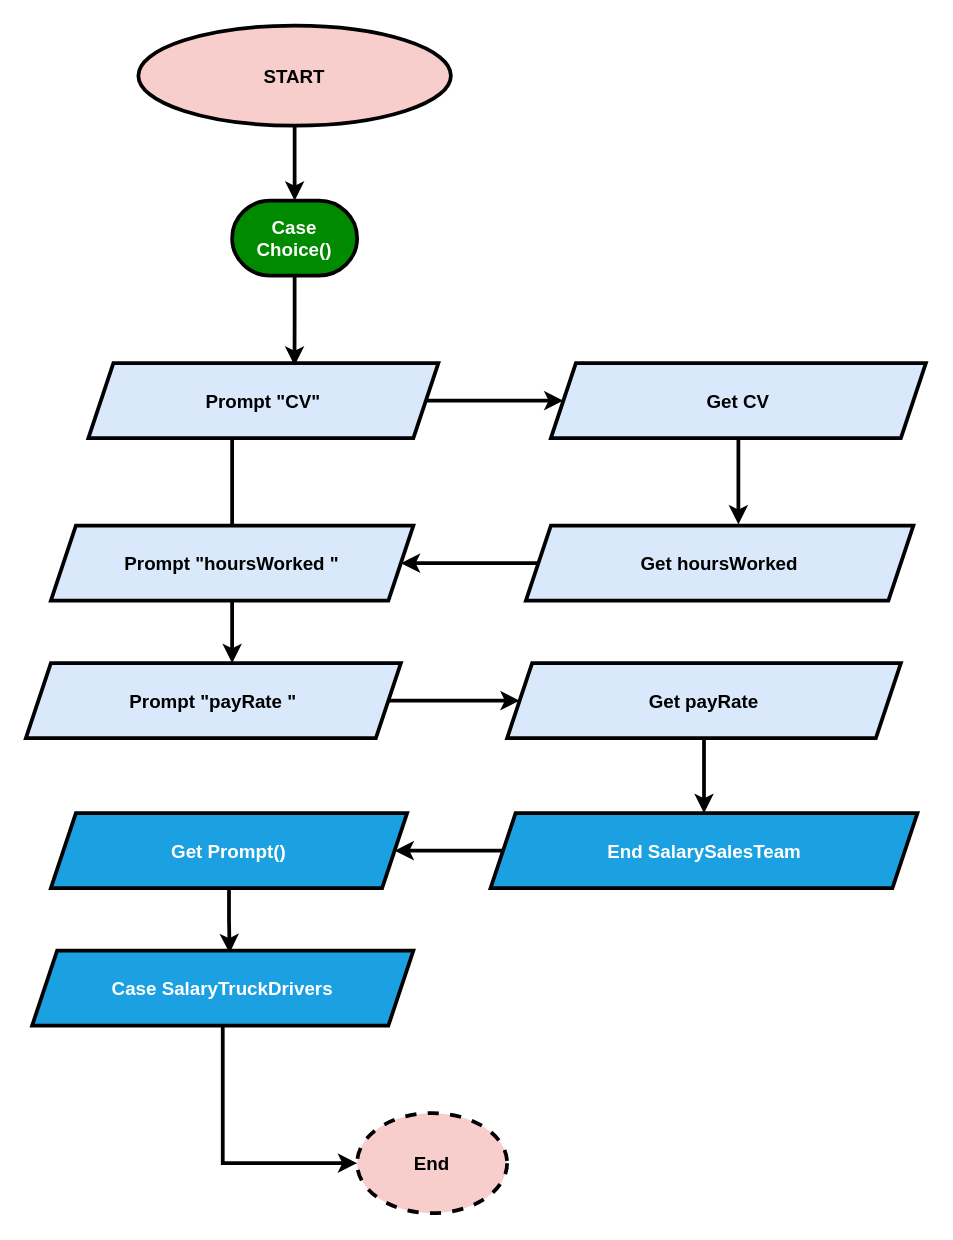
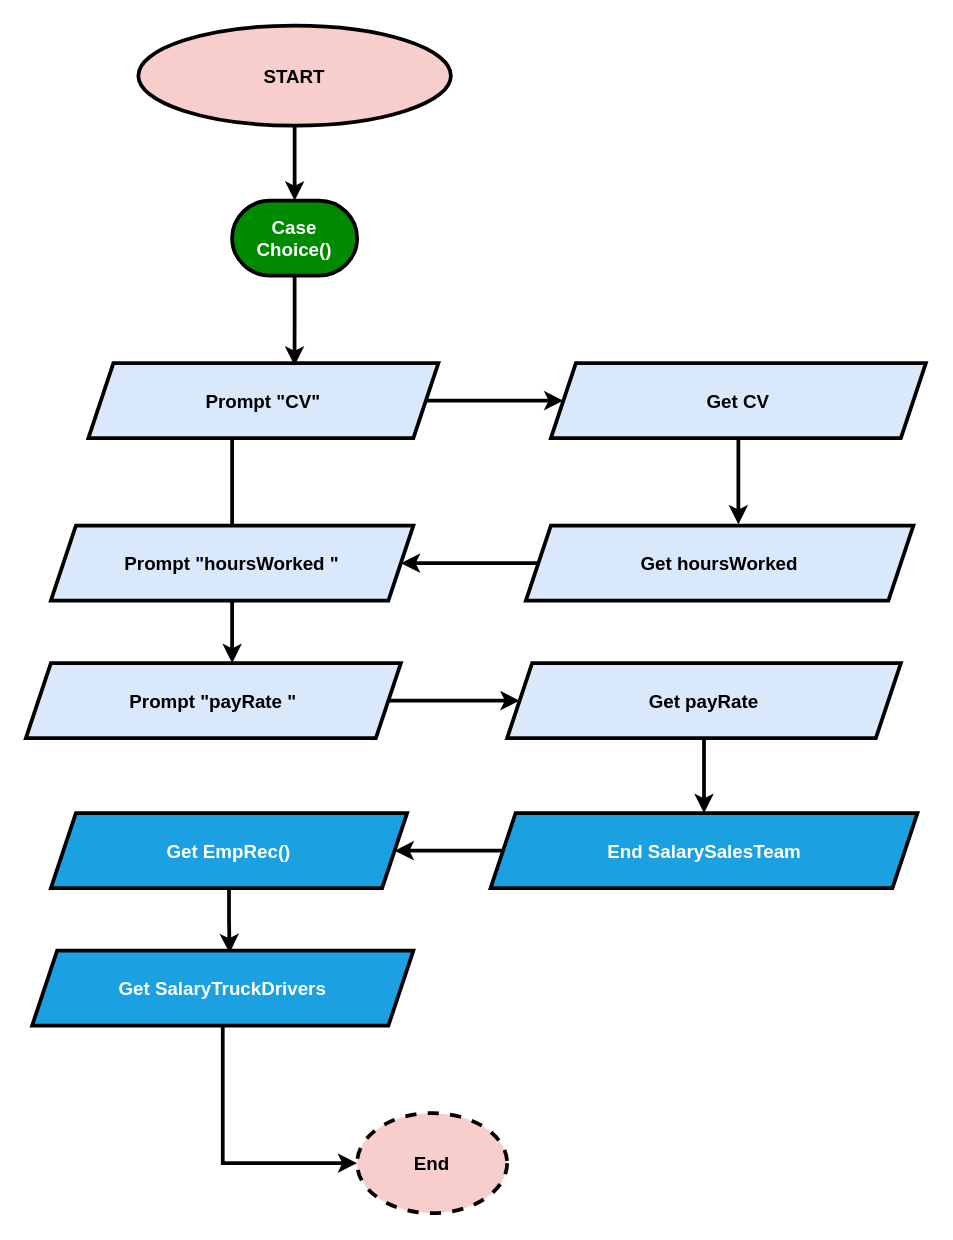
node "Get Prompt()": label "Get Prompt()" -> "Get EmpRec()"
node "Case SalaryTruckDrivers": label "Case SalaryTruckDrivers" -> "Get SalaryTruckDrivers"
